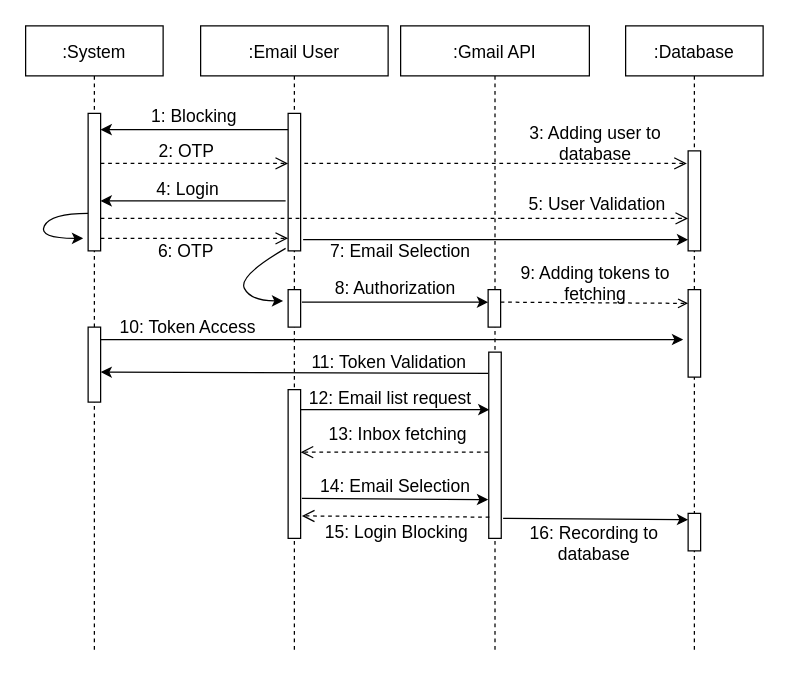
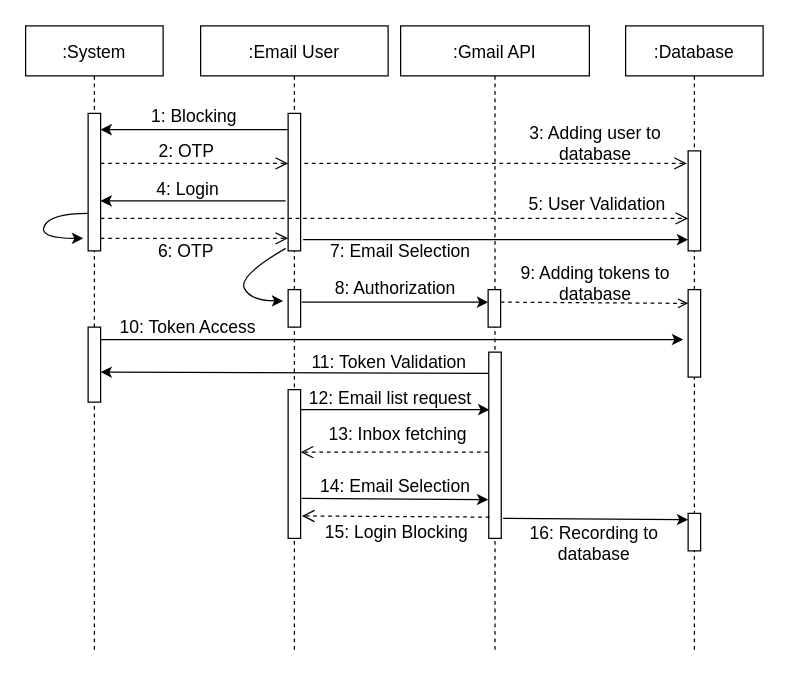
node "9: Adding tokens to fetching": label "9: Adding tokens to fetching" -> "9: Adding tokens to database"
